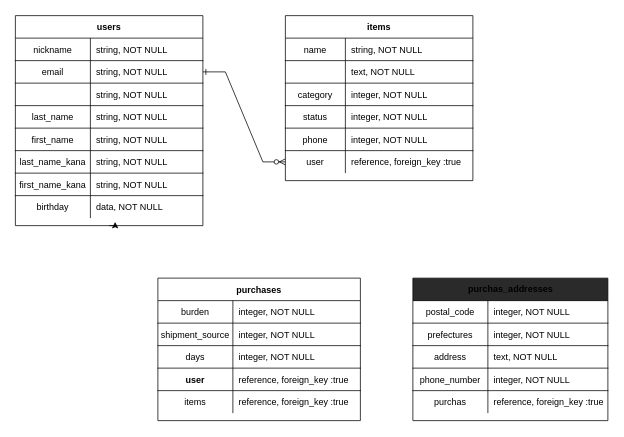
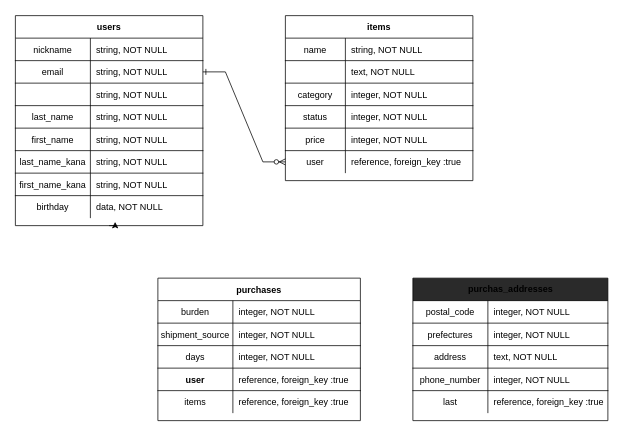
node "phone": label "phone" -> "price"
node "purchas": label "purchas" -> "last"
